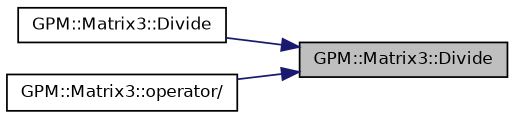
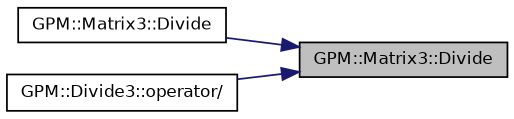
node "GPM::Matrix3::operator/": label "GPM::Matrix3::operator/" -> "GPM::Divide3::operator/"
